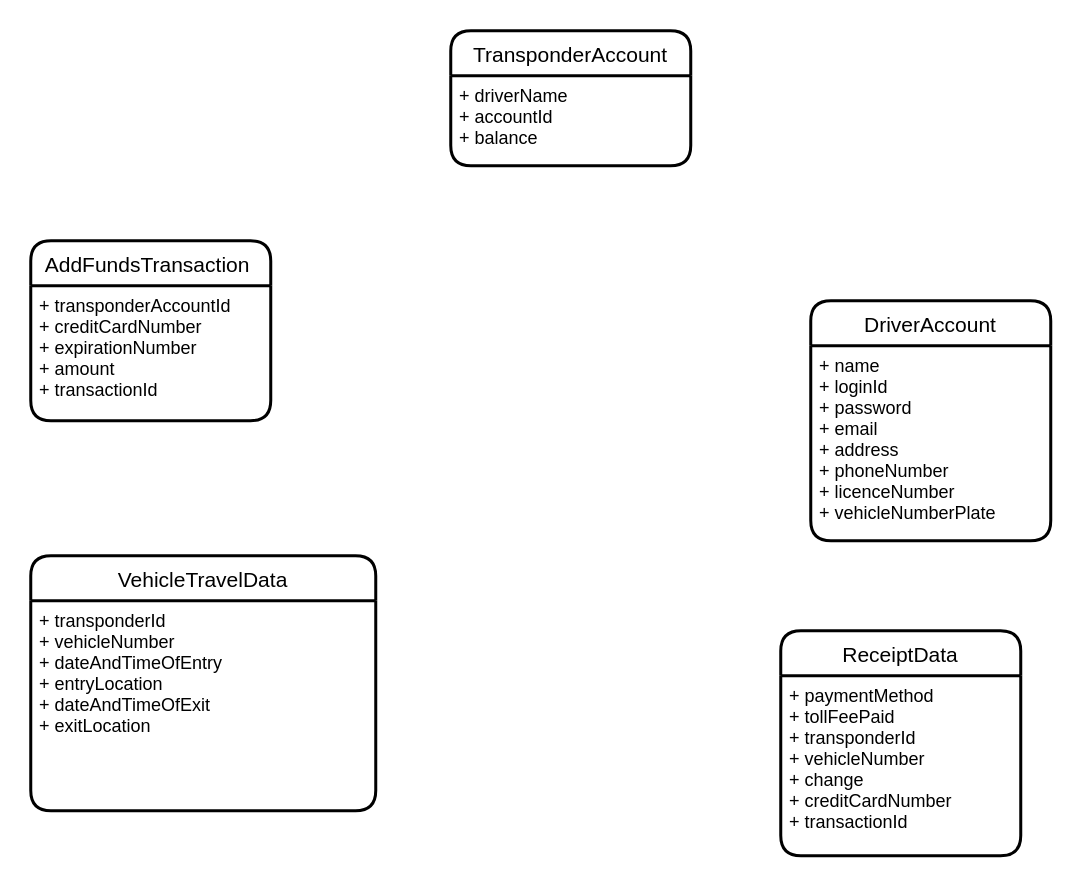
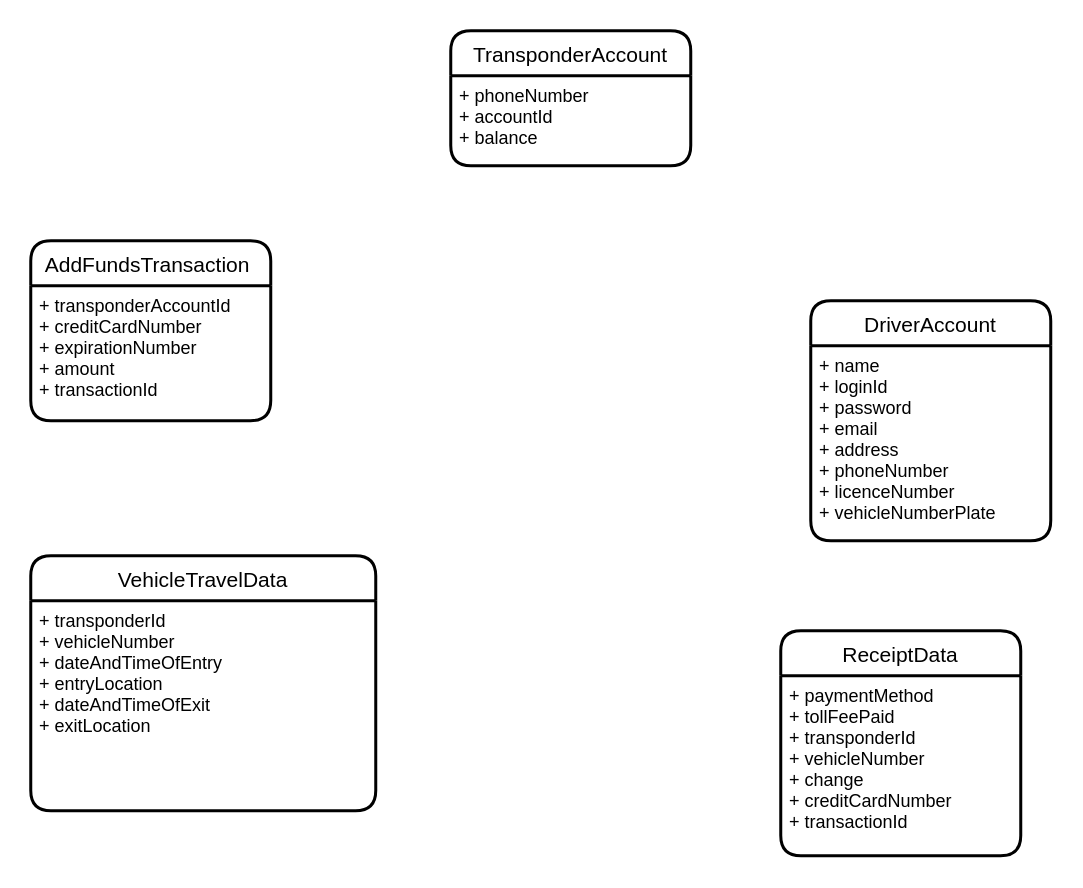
node "+ driverName + accountId + balance": label "+ driverName + accountId + balance" -> "+ phoneNumber + accountId + balance"
